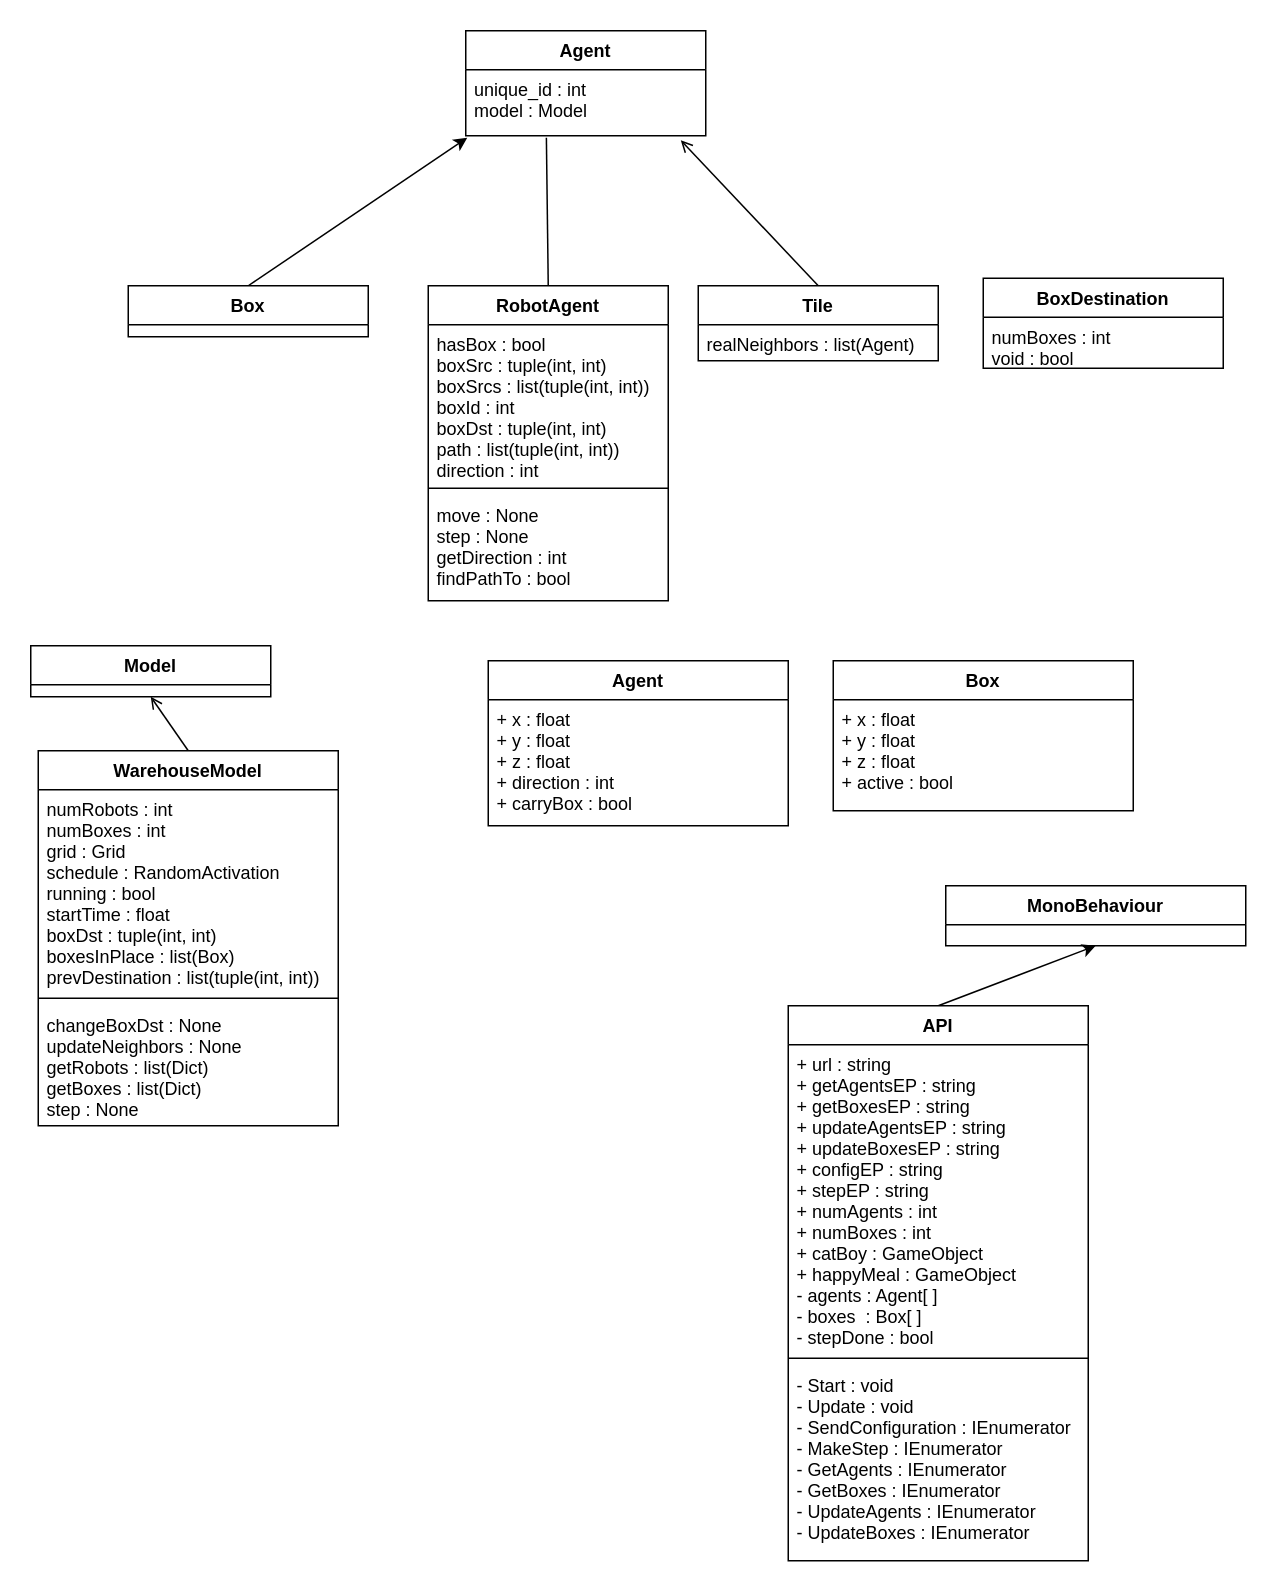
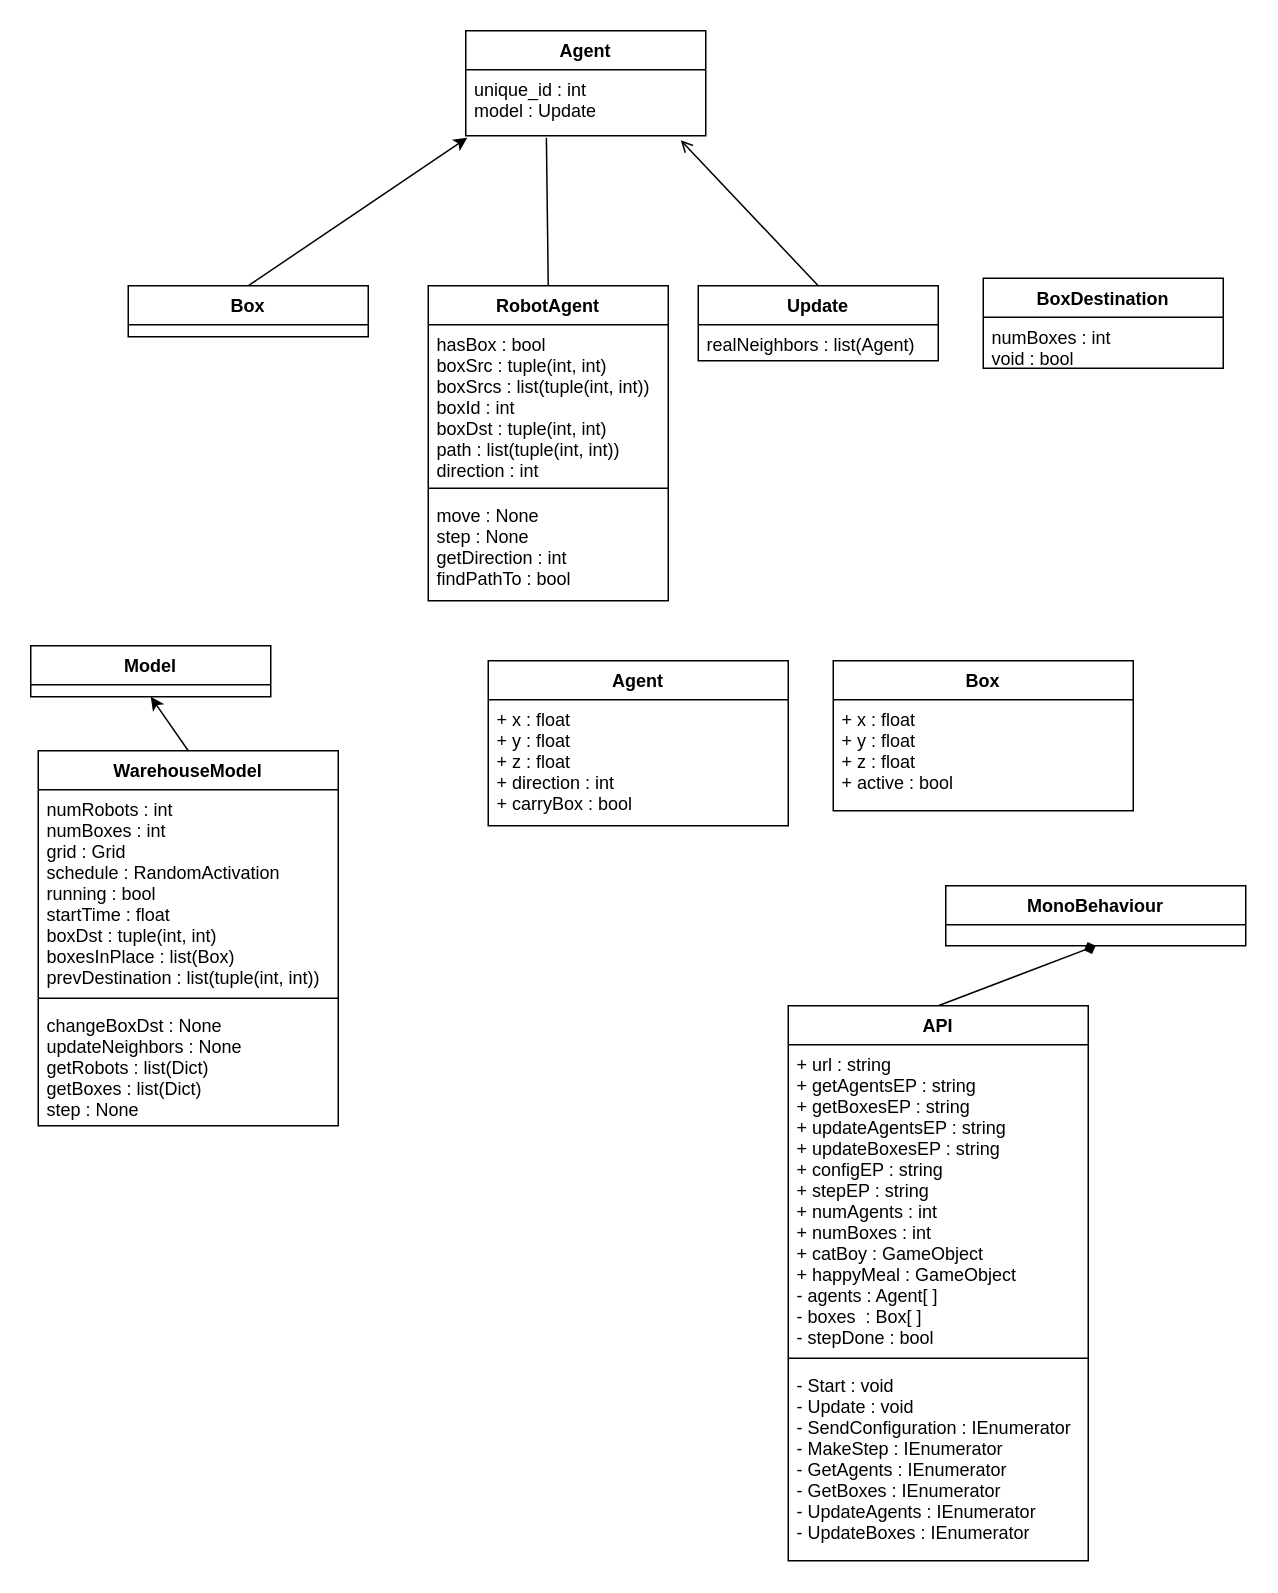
node "unique_id : int model : Model": label "unique_id : int model : Model" -> "unique_id : int model : Update"
node "Tile": label "Tile" -> "Update"
edge "WarehouseModel" -> "Model": arrowhead open -> classic
edge "API" -> "MonoBehaviour": arrowhead classic -> diamond
